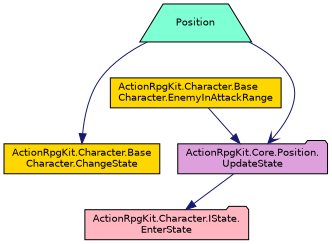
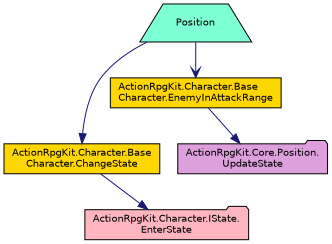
edge "Position" -> "ActionRpgKit.Core.Position. UpdateState": now "Position" -> "ActionRpgKit.Character.Base Character.EnemyInAttackRange"
edge "ActionRpgKit.Core.Position. UpdateState" -> "ActionRpgKit.Character.IState. EnterState": now "ActionRpgKit.Character.Base Character.ChangeState" -> "ActionRpgKit.Character.IState. EnterState"
